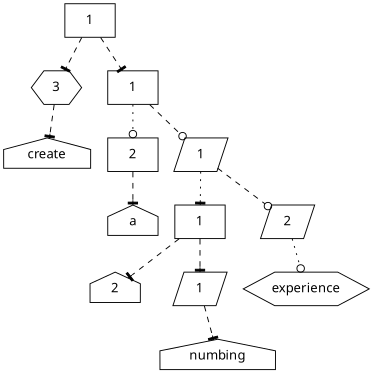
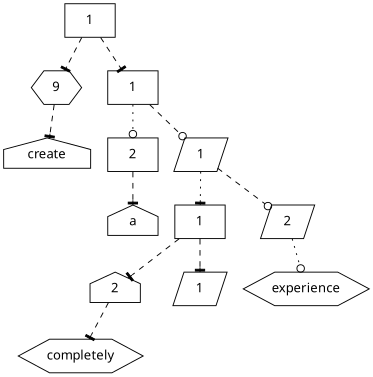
node "3": label "3" -> "9"
node "completely": added
node "numbing": removed
